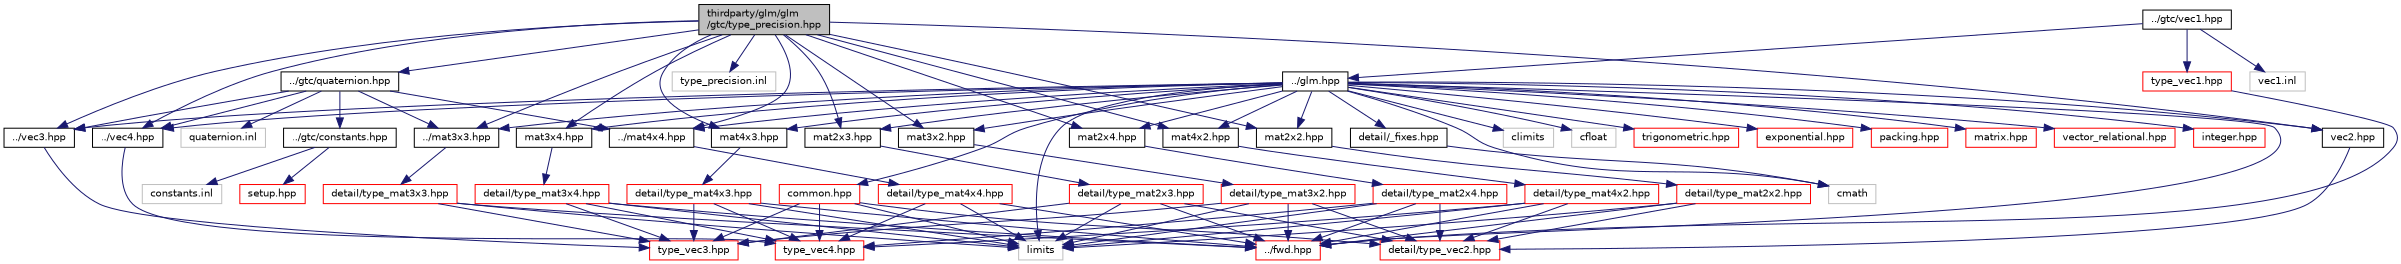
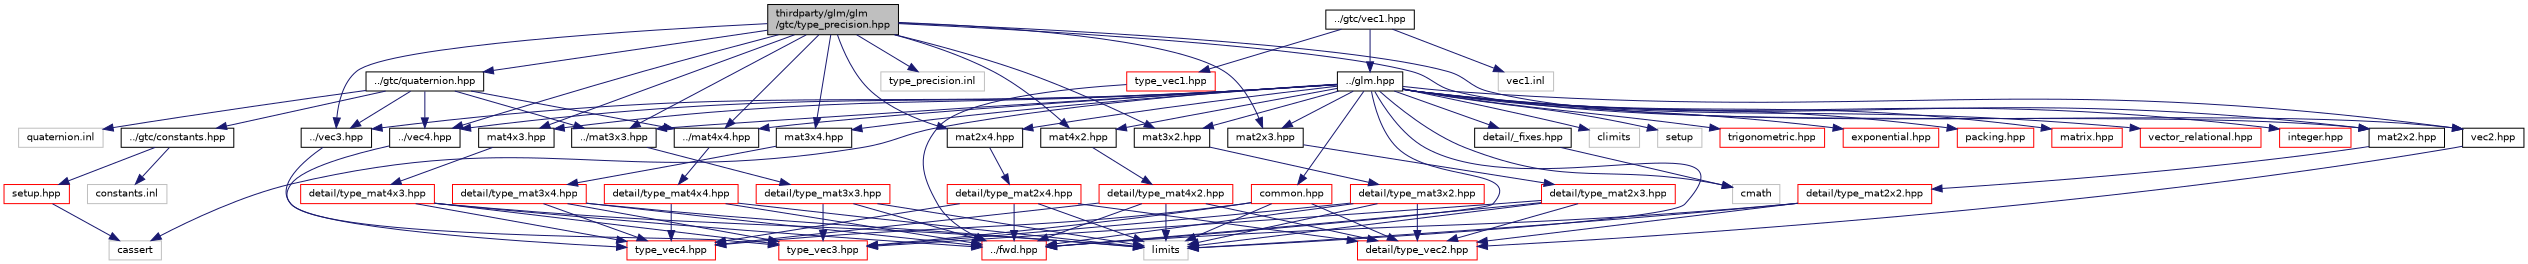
node "cfloat": label "cfloat" -> "setup"
node "cassert": added
